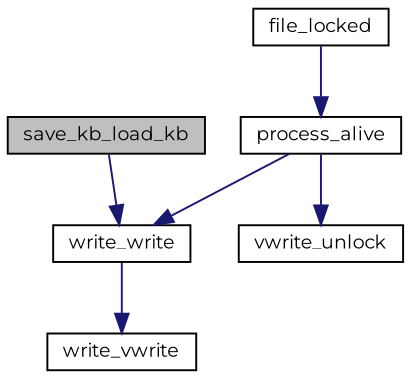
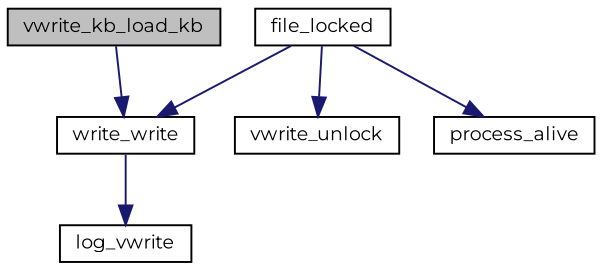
node "save_kb_load_kb": label "save_kb_load_kb" -> "vwrite_kb_load_kb"
edge "process_alive" -> "vwrite_unlock": now "file_locked" -> "vwrite_unlock"
edge "process_alive" -> "write_write": now "file_locked" -> "write_write"
node "write_vwrite": label "write_vwrite" -> "log_vwrite"
